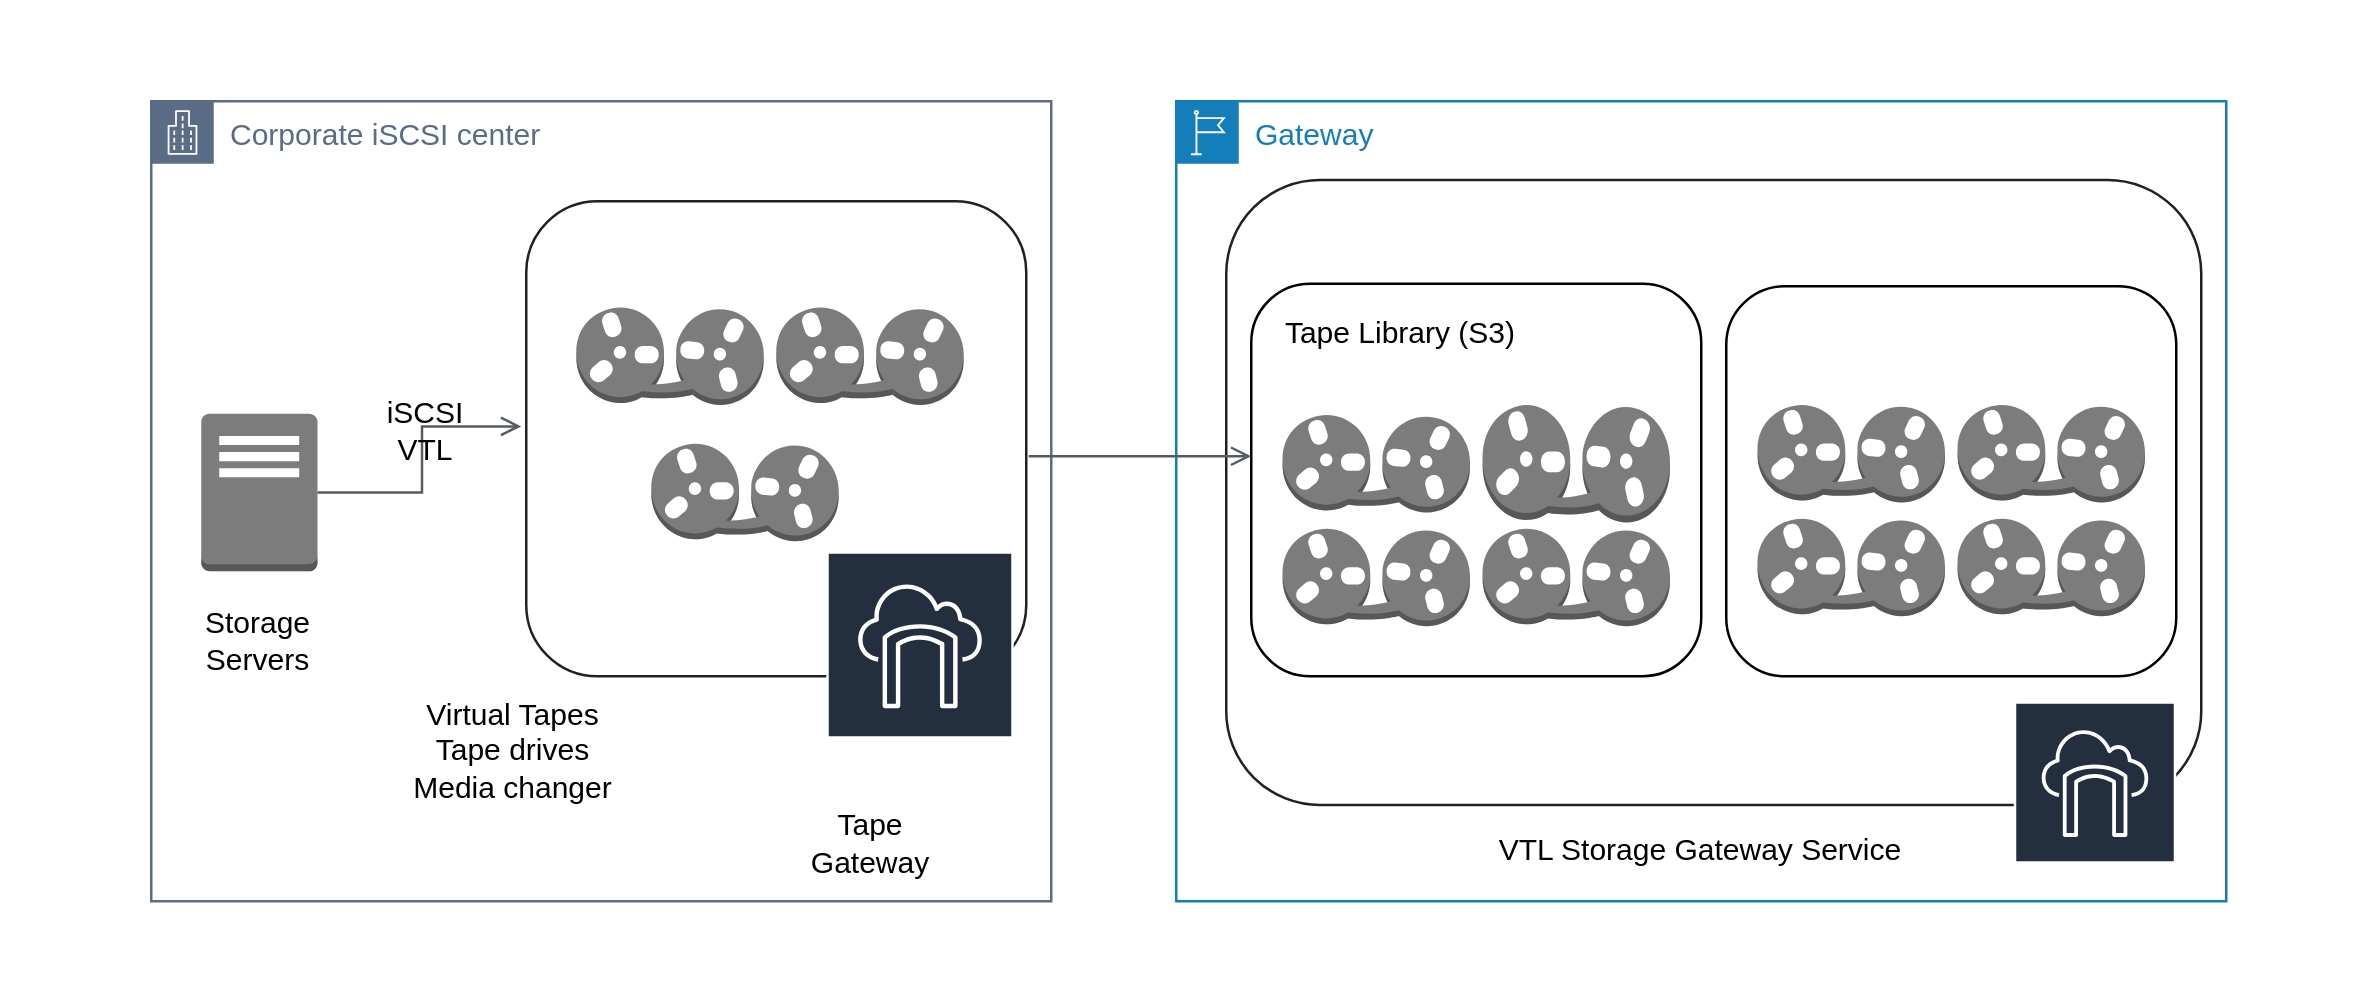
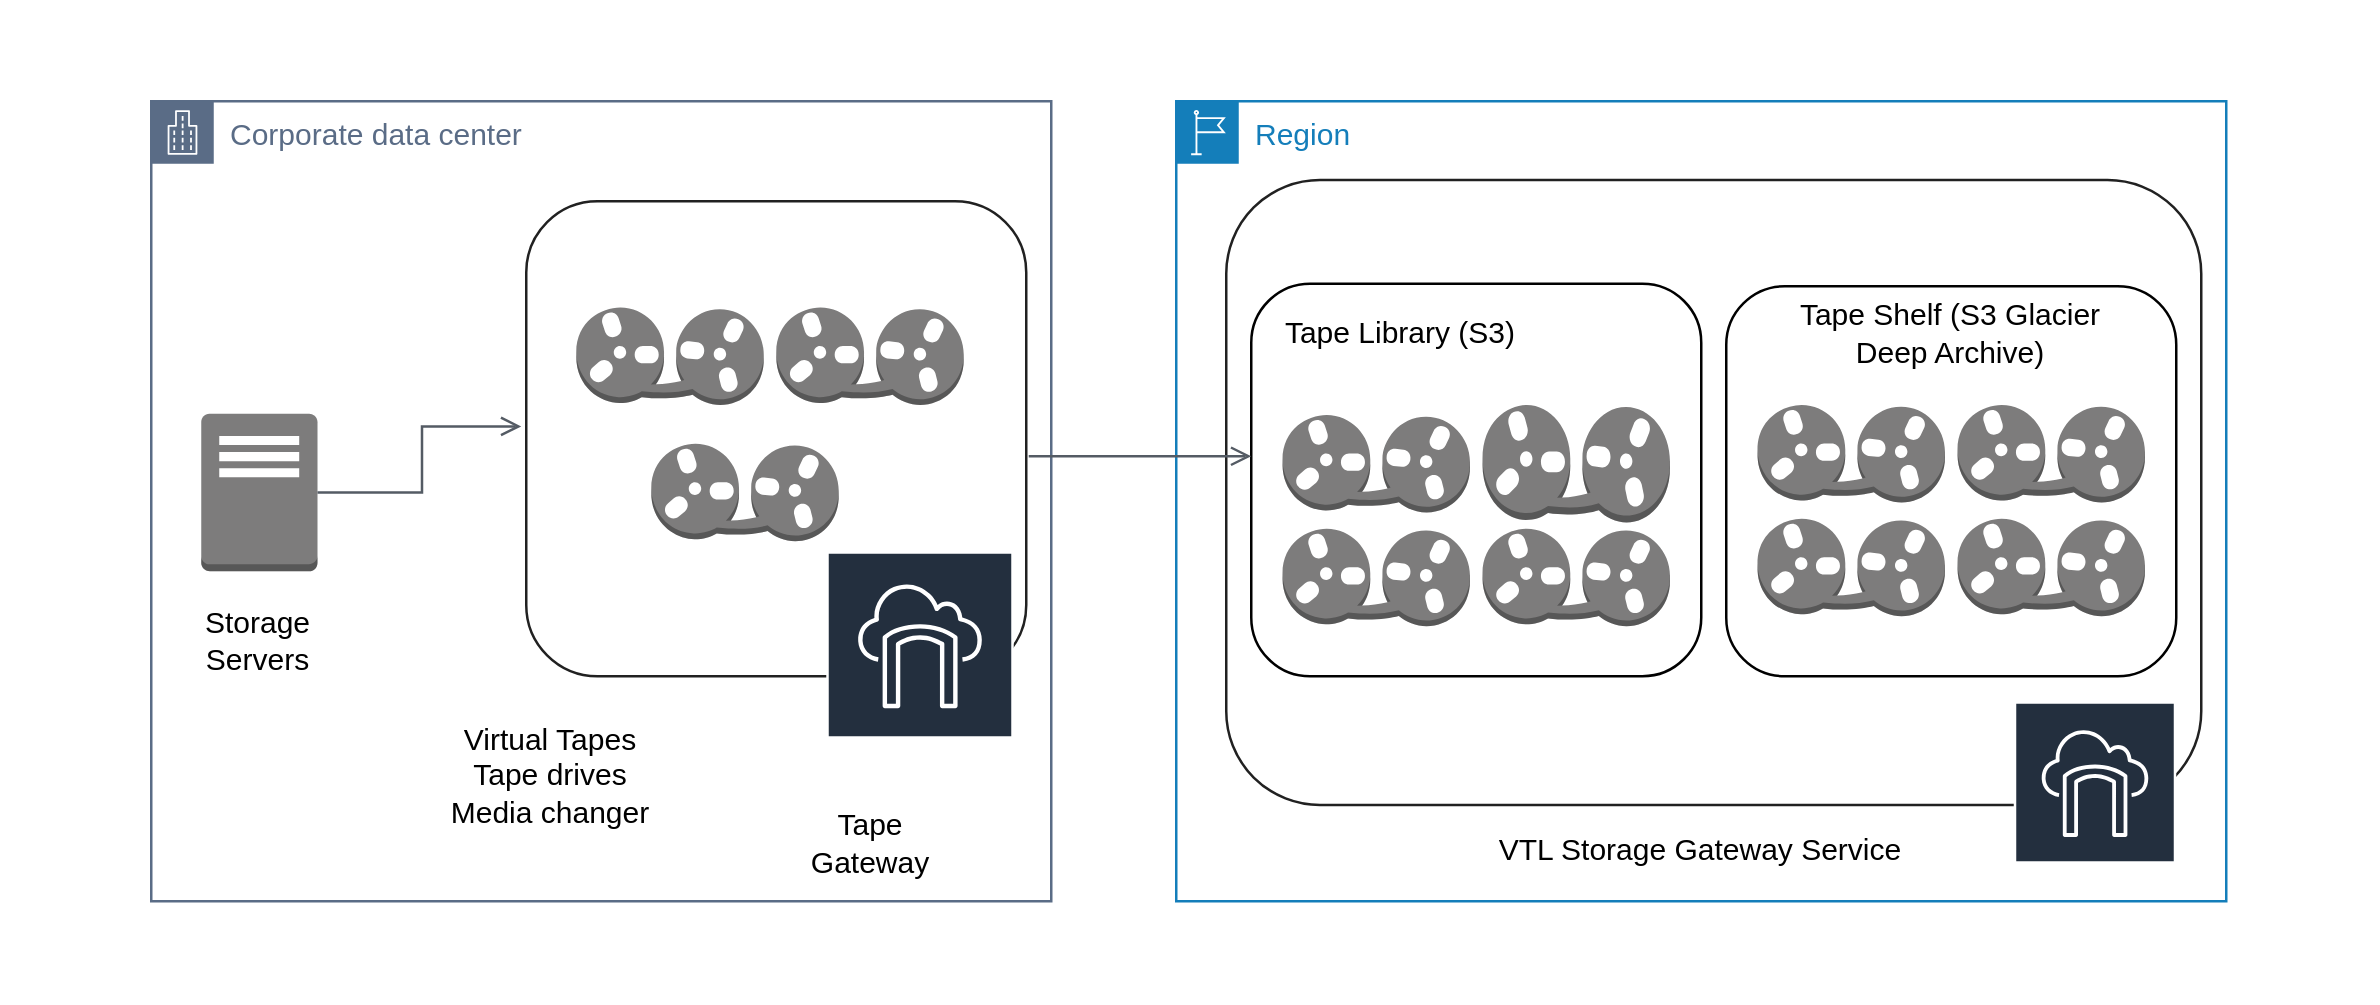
node "Corporate iSCSI center": label "Corporate iSCSI center" -> "Corporate data center"
node "Gateway": label "Gateway" -> "Region"
node "Tape Shelf (S3 Glacier Deep Archive)": added
node "iSCSI VTL": removed
node "Virtual Tapes Tape drives Media changer": moved (514, 751) -> (551, 776)
